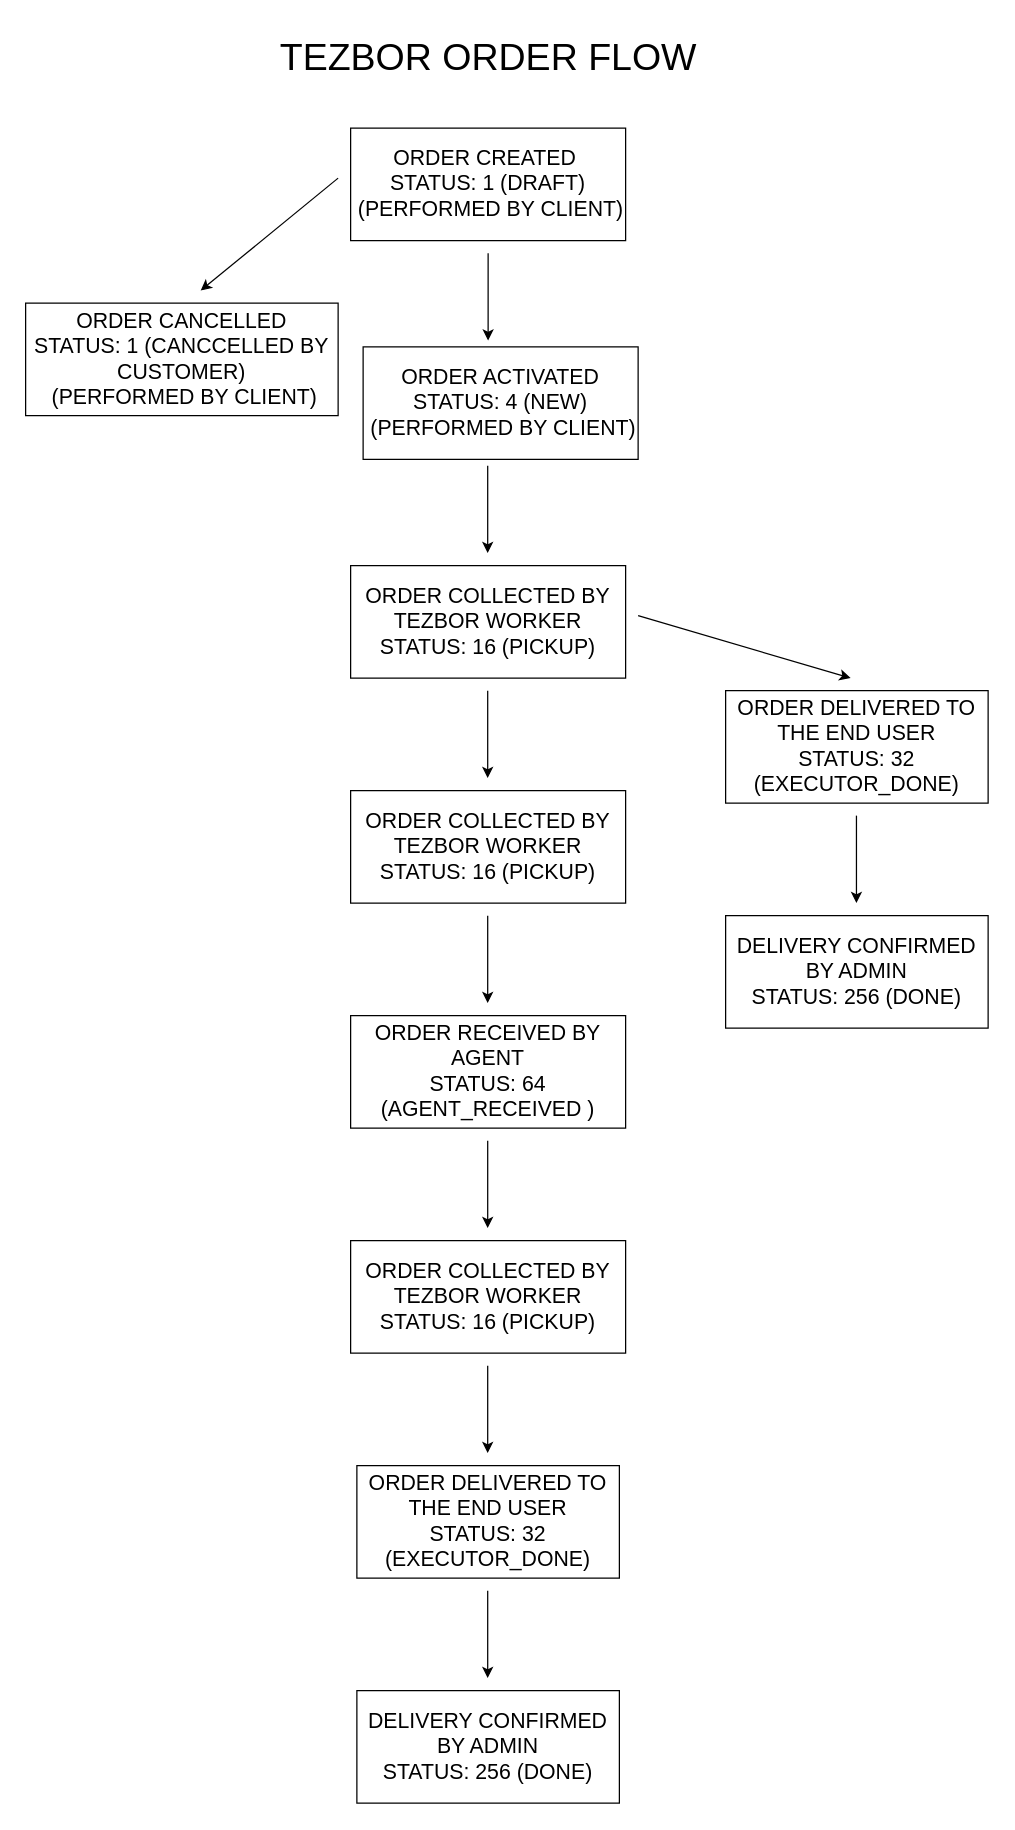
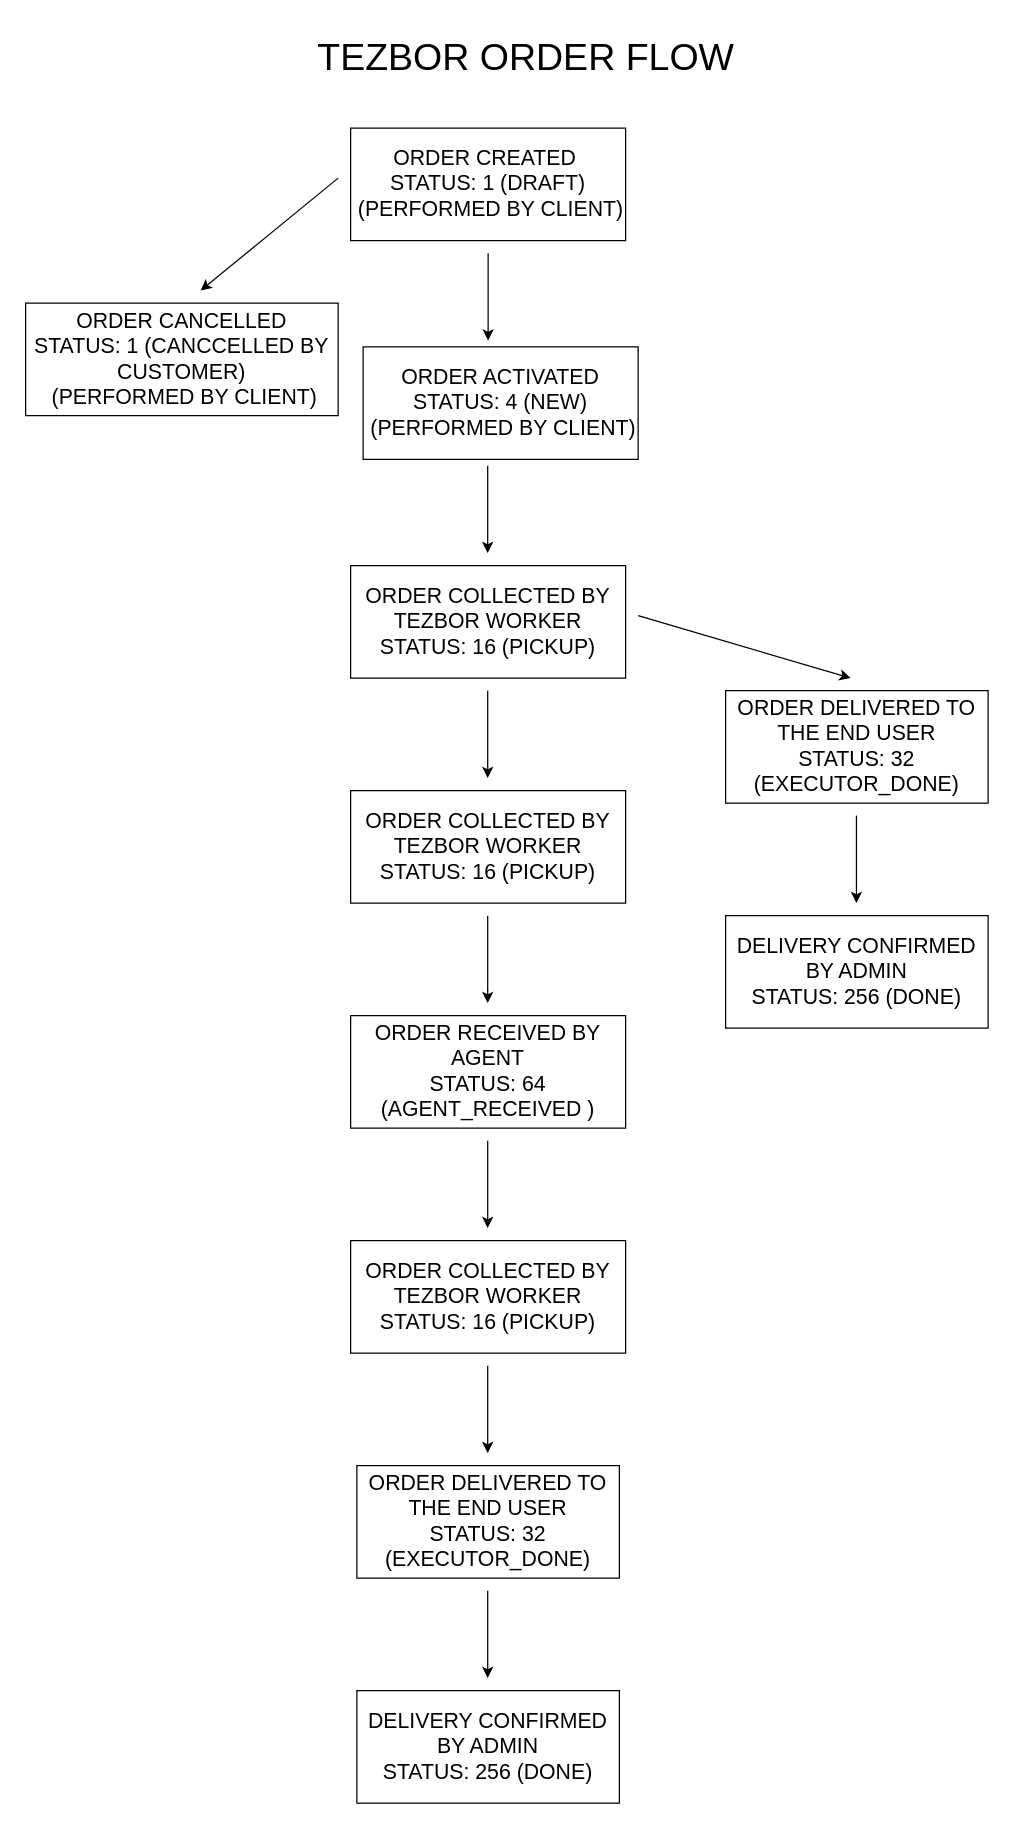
node "TEZBOR ORDER FLOW": moved (488, 57) -> (526, 57)
